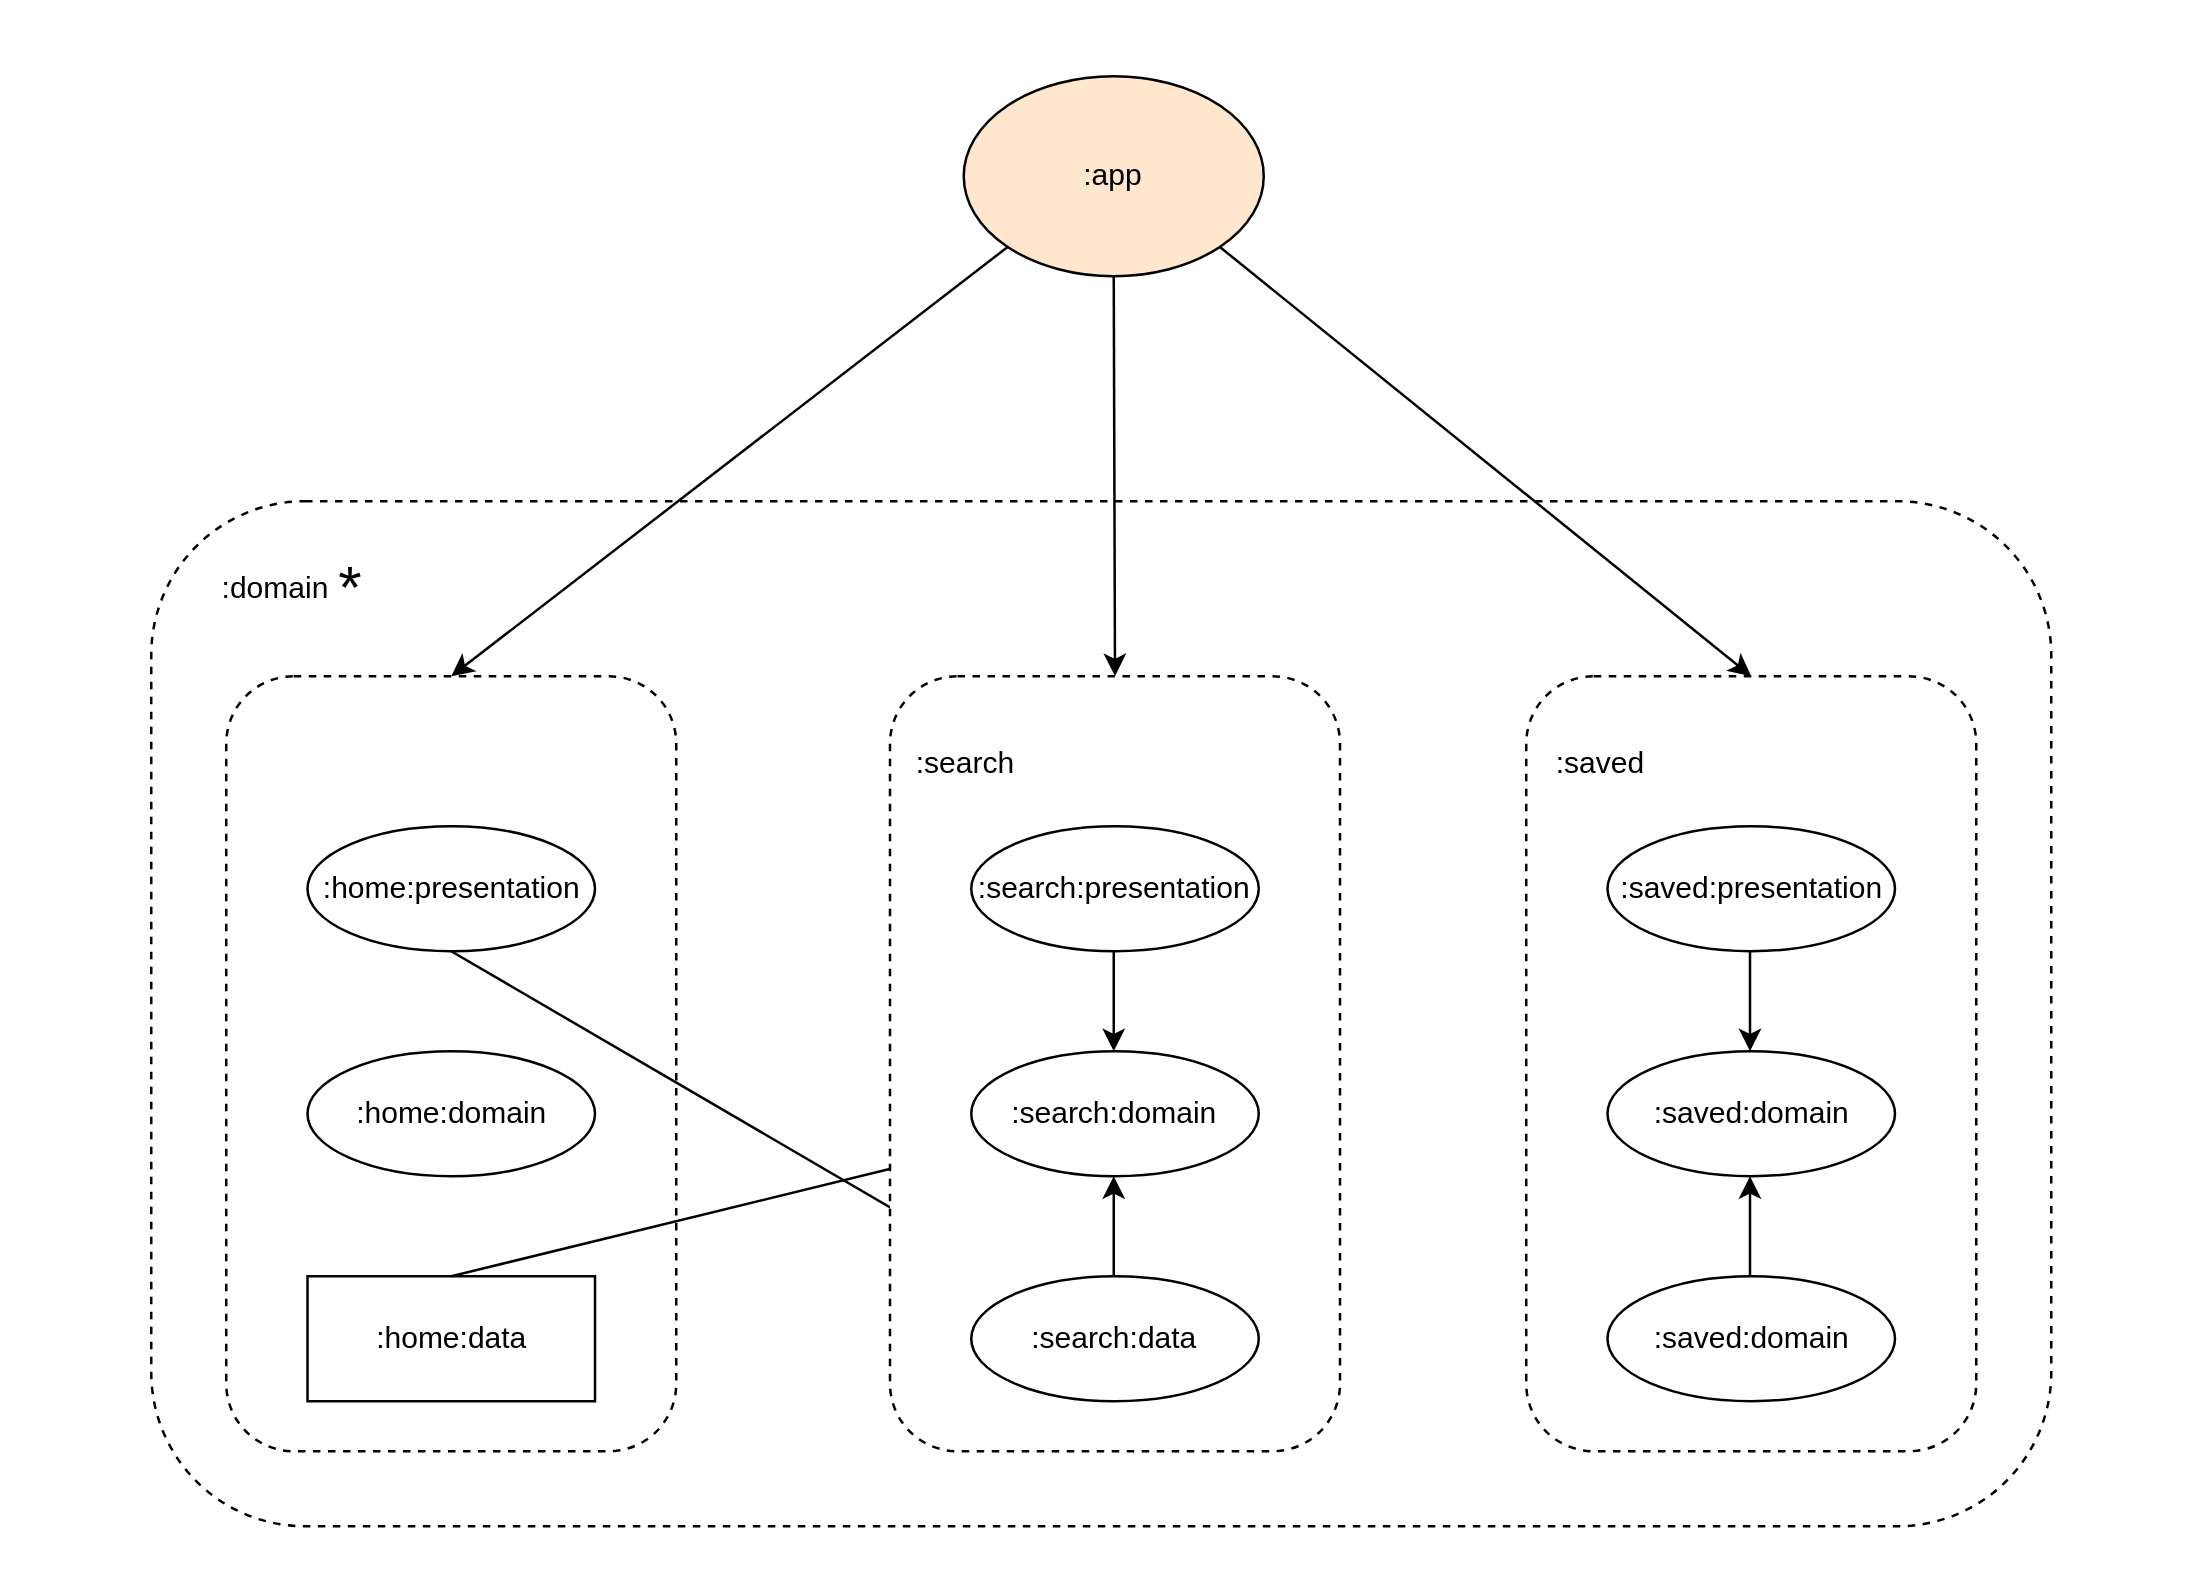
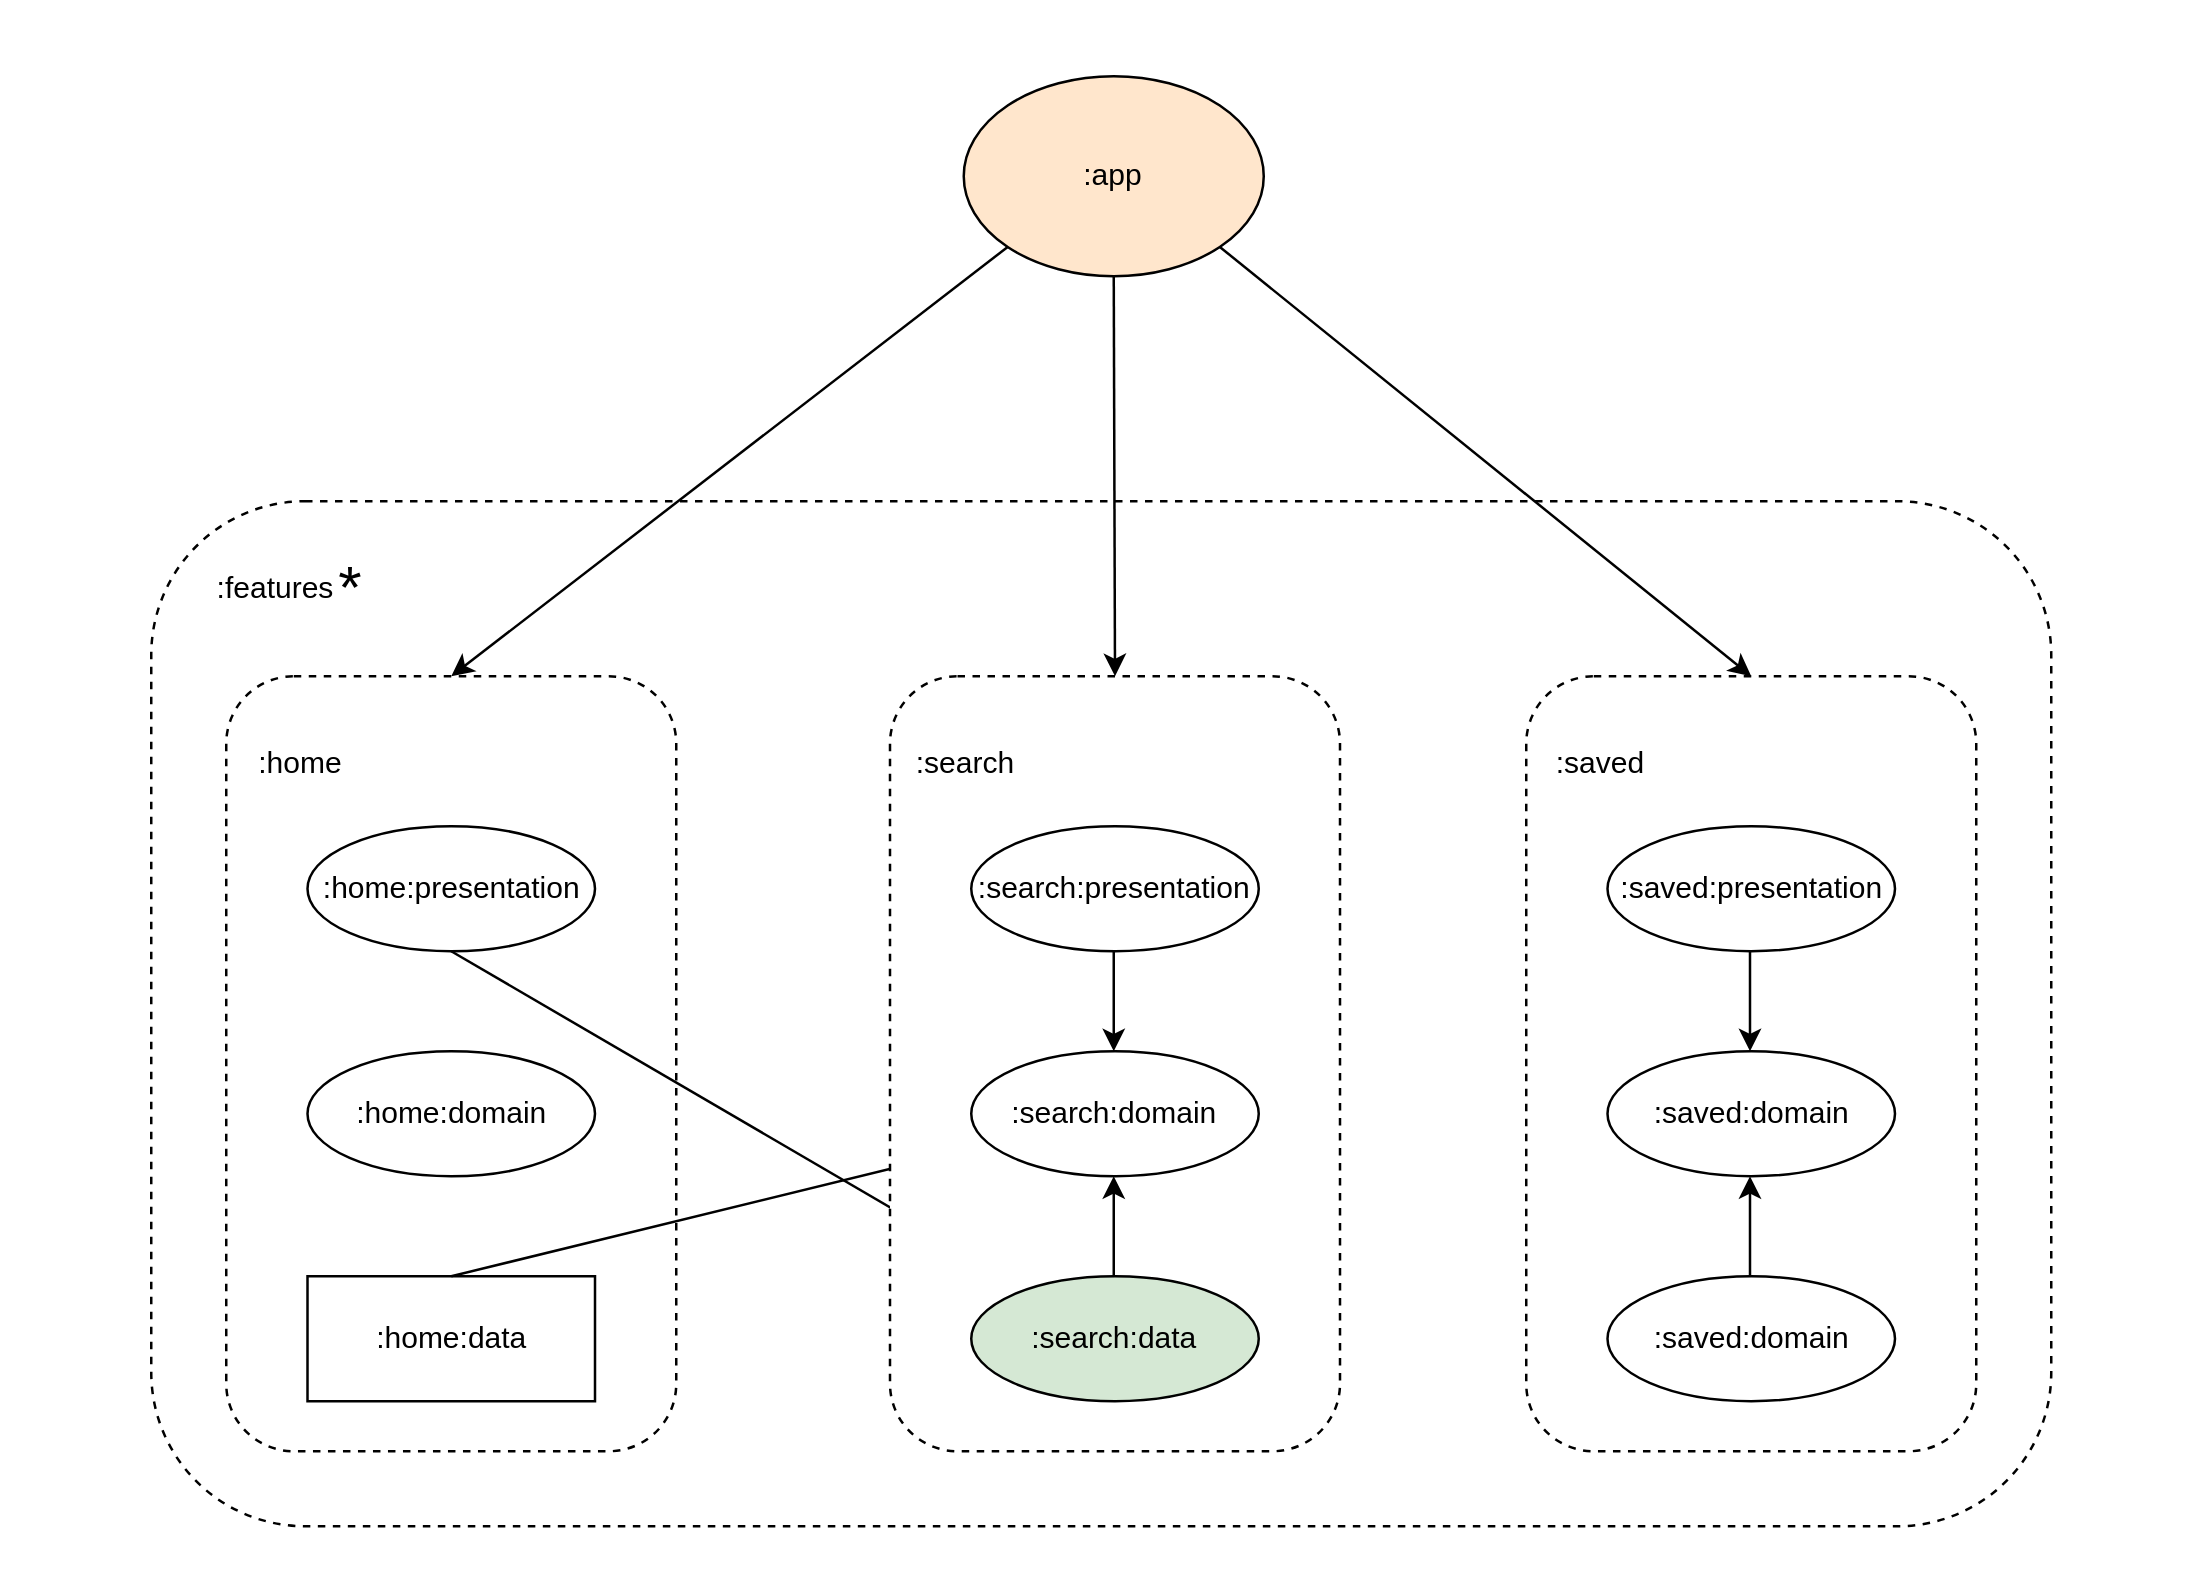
node ":domain": label ":domain" -> ":features"
node ":home": added
node ":search:data": fillcolor #ffffff -> #d5e8d4
